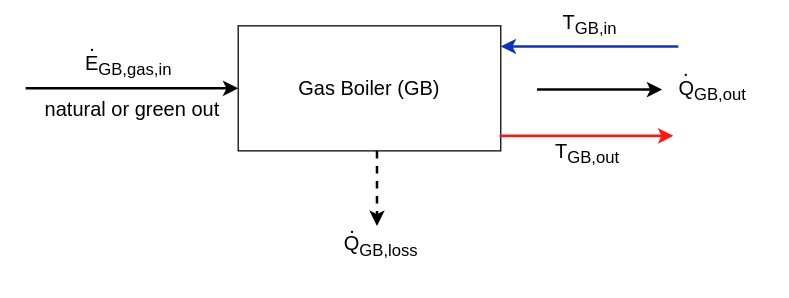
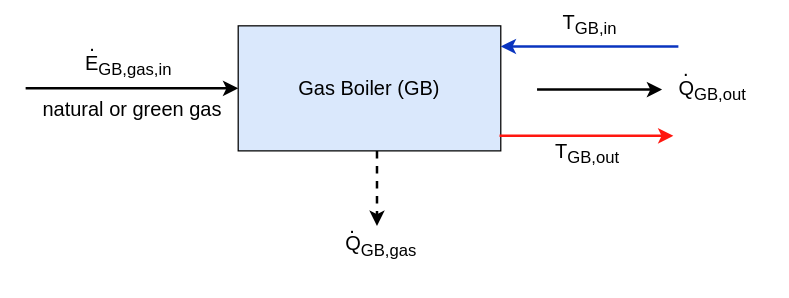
node "Gas Boiler (GB)": fillcolor #ffffff -> #dae8fc
node "natural or green out": label "natural or green out" -> "natural or green gas"
node "QGB,loss": label "QGB,loss" -> "QGB,gas"
